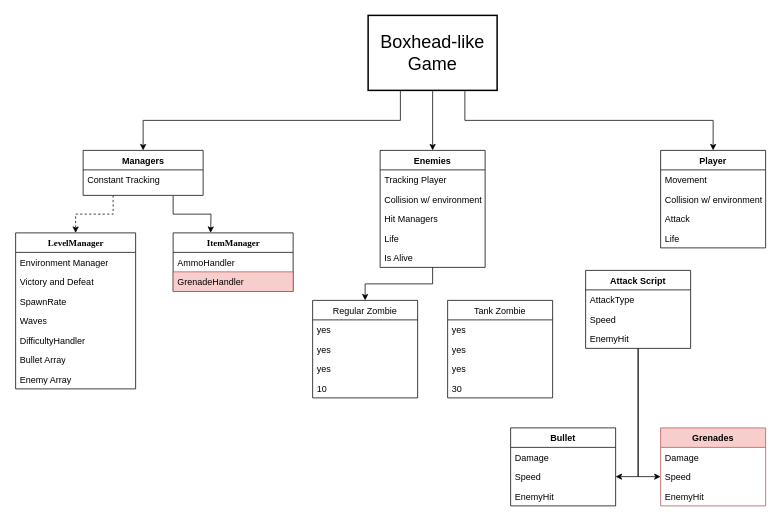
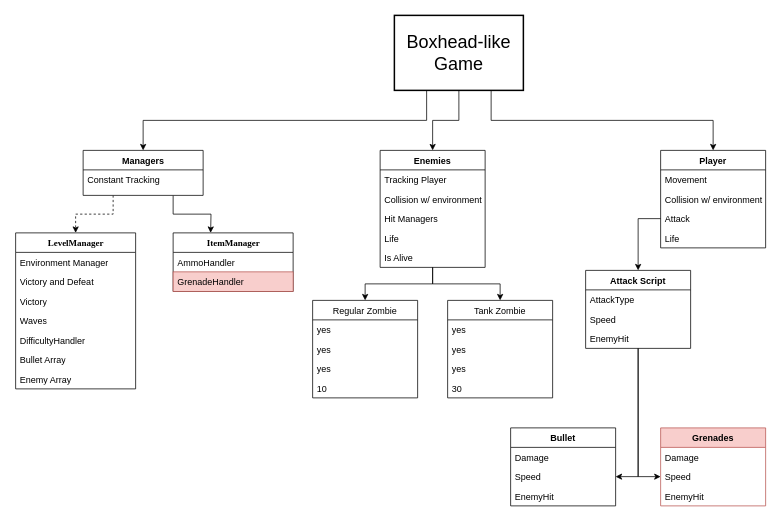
node "Boxhead-like Game": moved (432, 53) -> (459, 53)
edge "Attack" -> "Attack Script": added
edge "Enemies" -> "Tank Zombie": added
node "SpawnRate": label "SpawnRate" -> "Victory"
